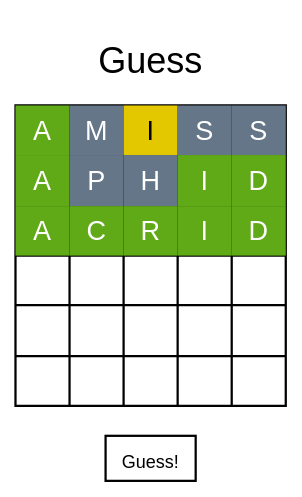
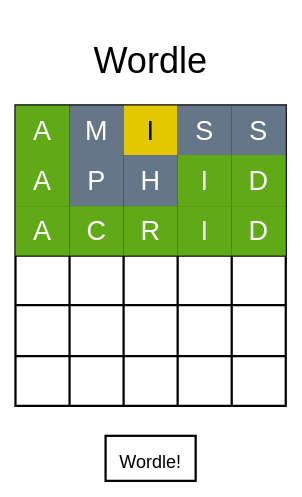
node "Guess": label "Guess" -> "Wordle"
node "Guess!": label "Guess!" -> "Wordle!"
